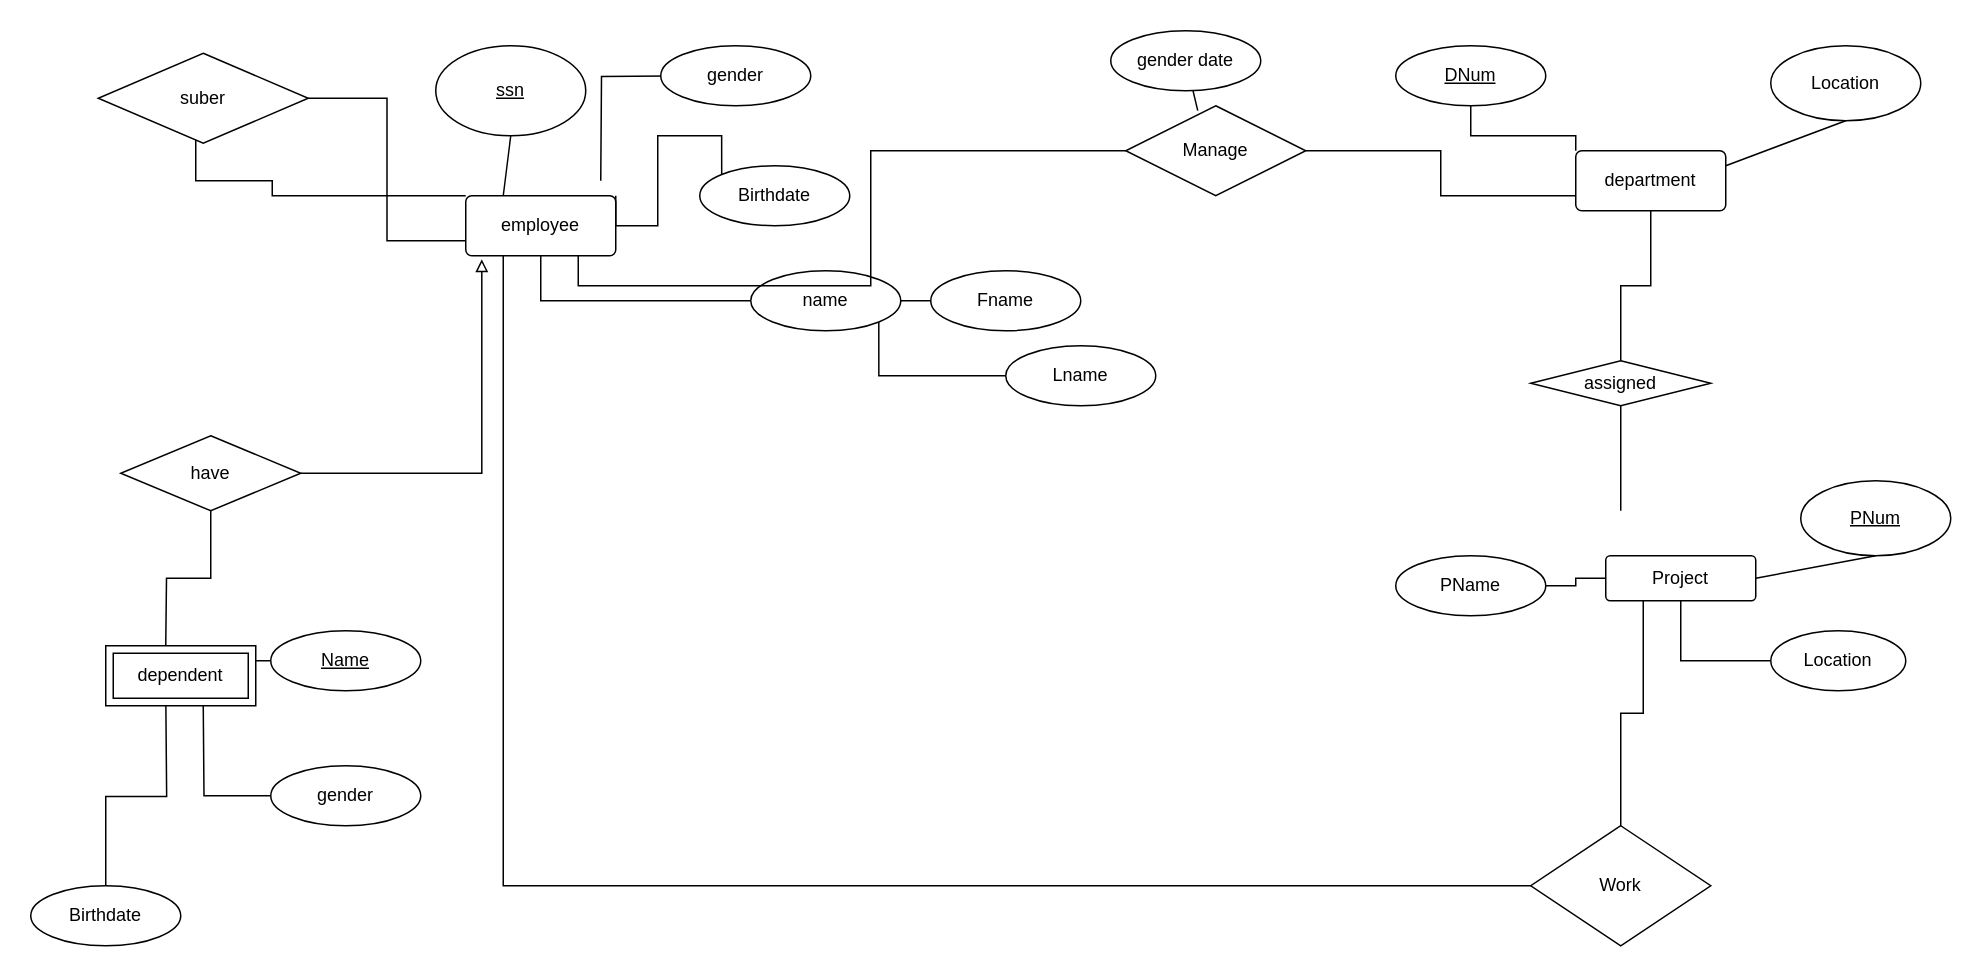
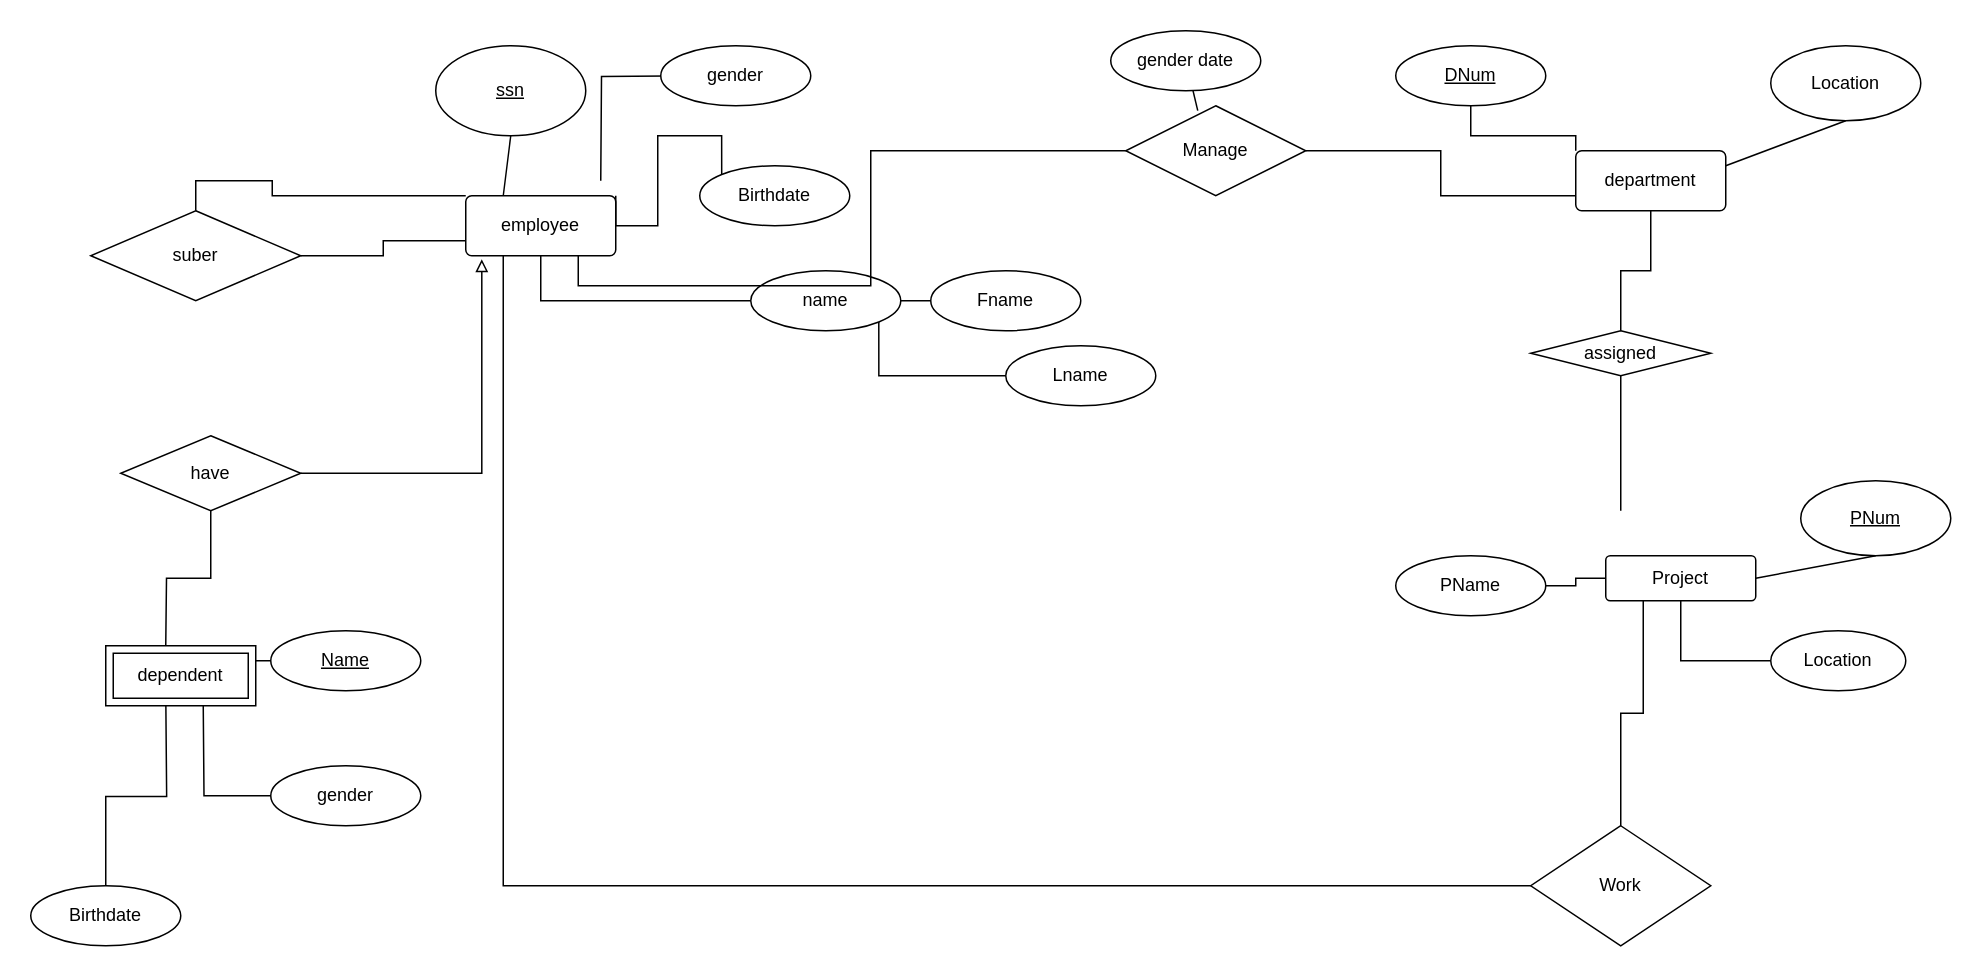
node "suber": moved (203, 98) -> (196, 256)
node "assigned": moved (1621, 383) -> (1621, 353)
